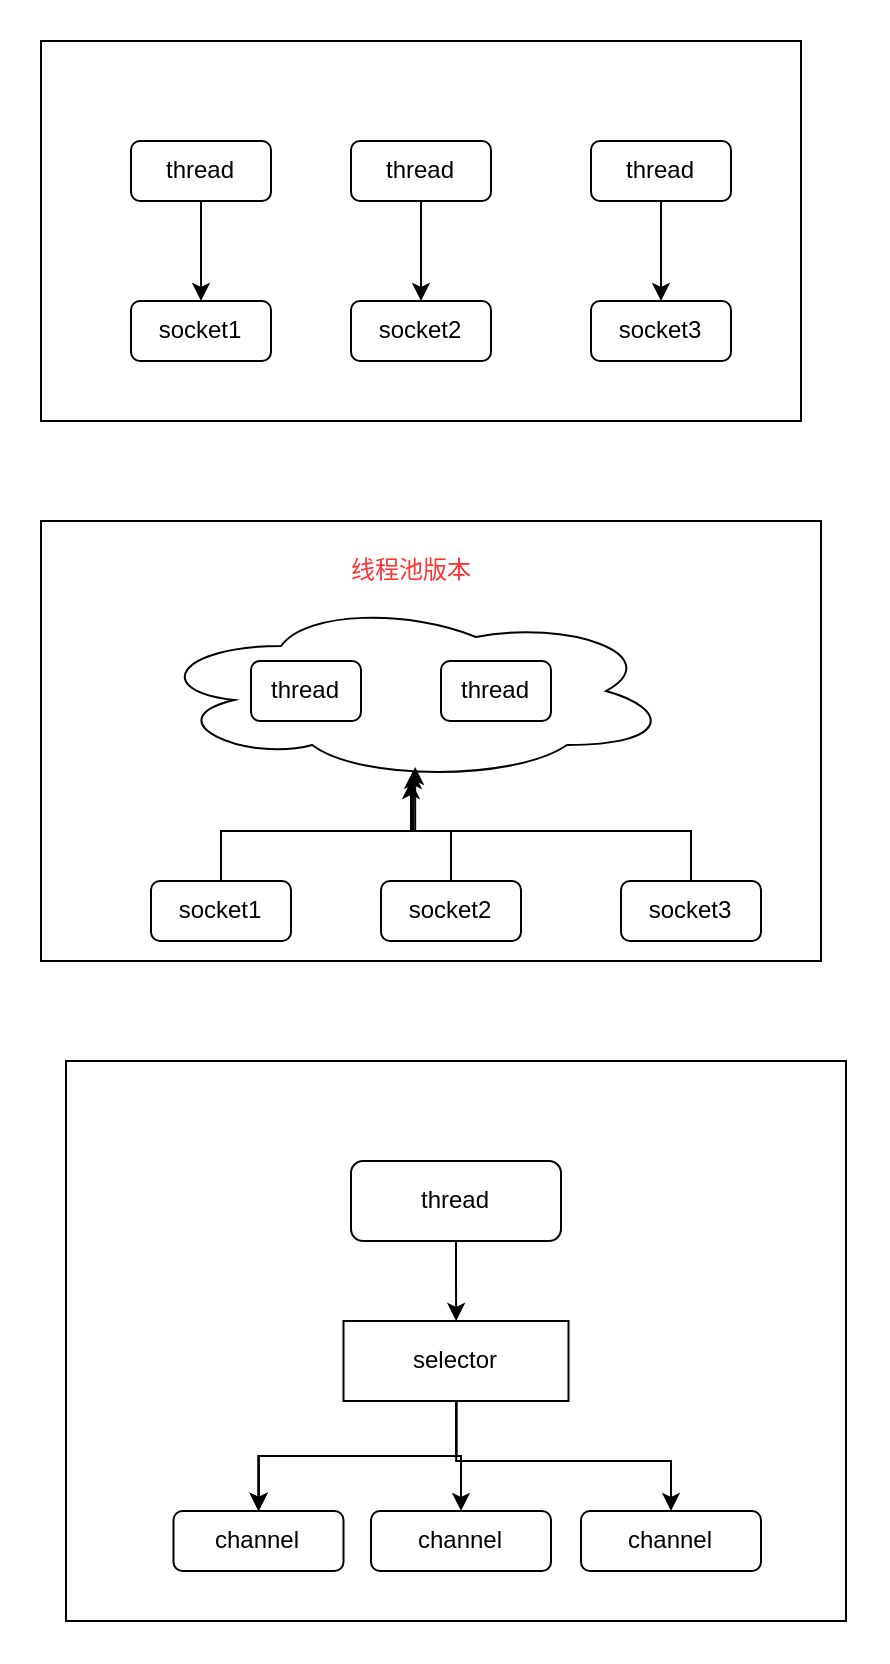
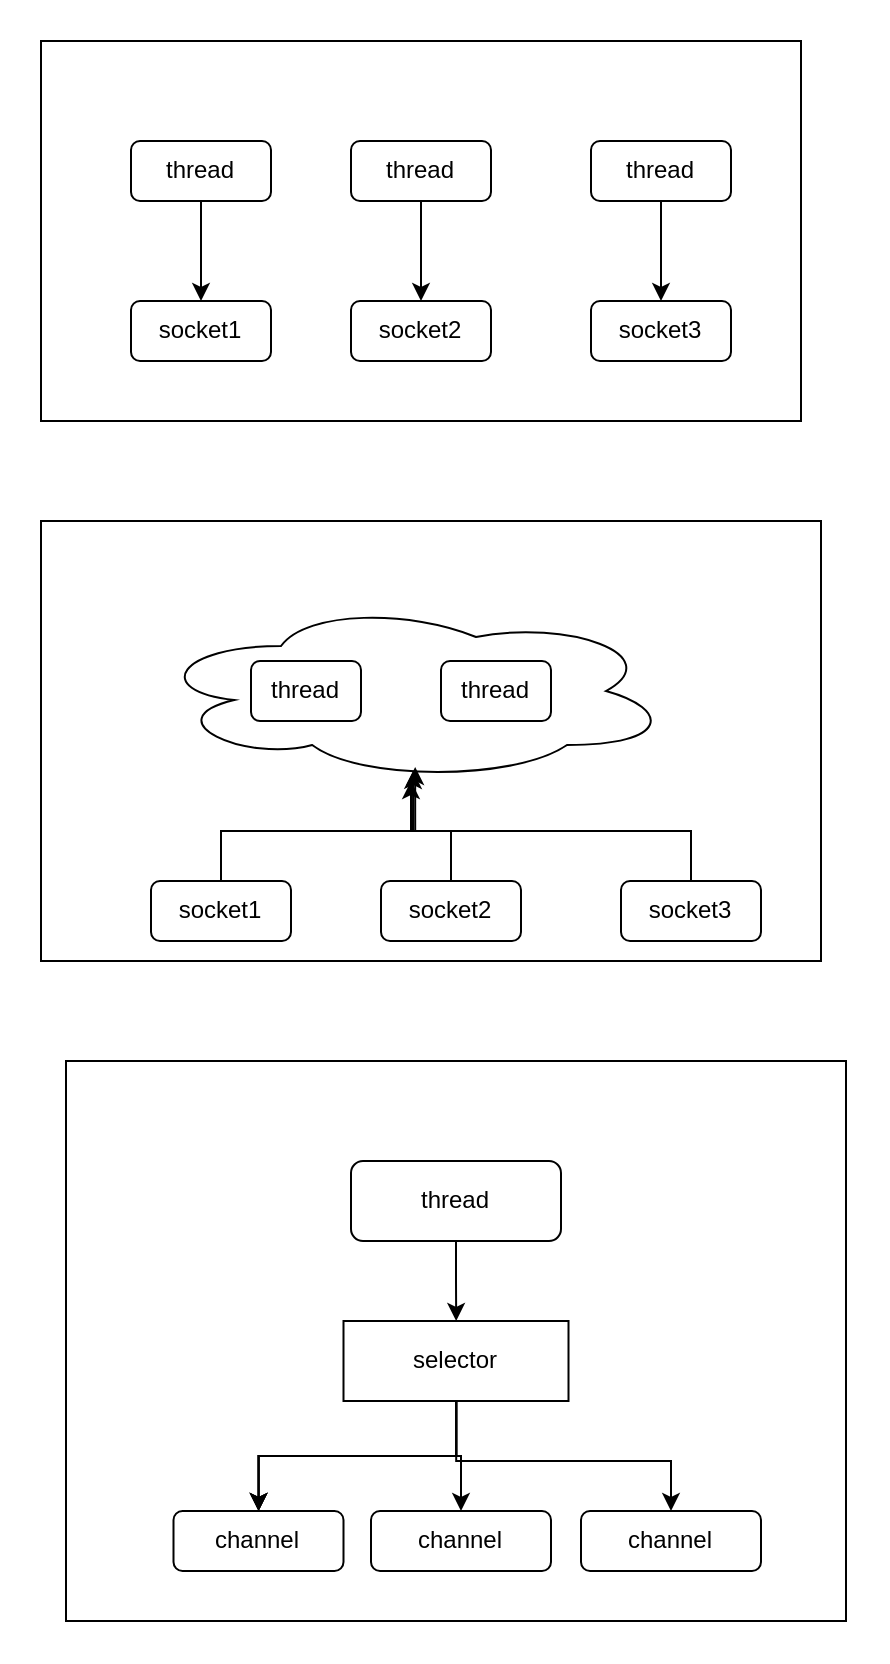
node "线程池版本": removed
